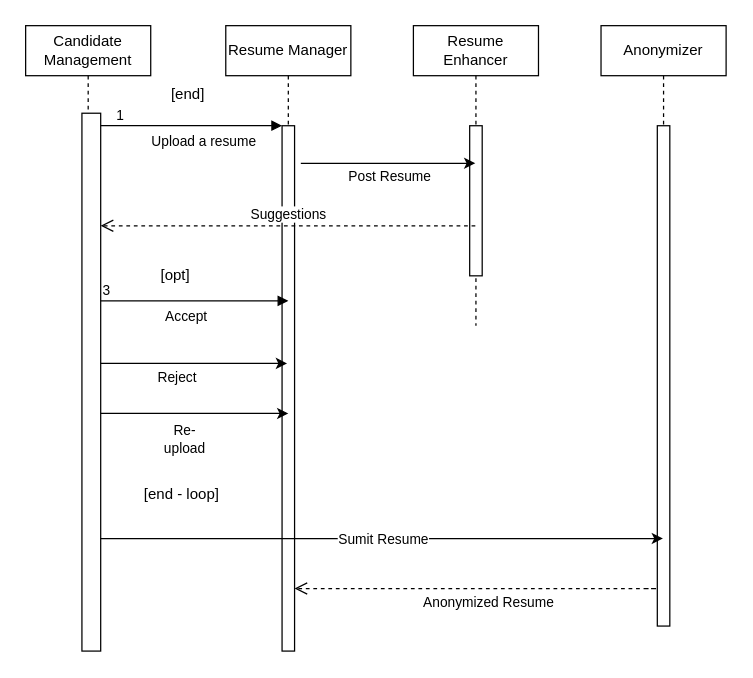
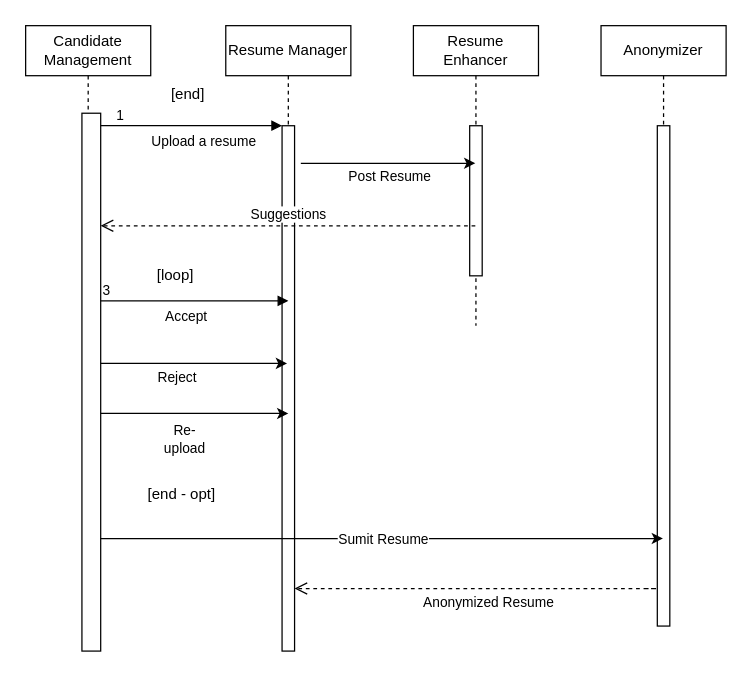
node "[opt]": label "[opt]" -> "[loop]"
node "[end - loop]": label "[end - loop]" -> "[end - opt]"
